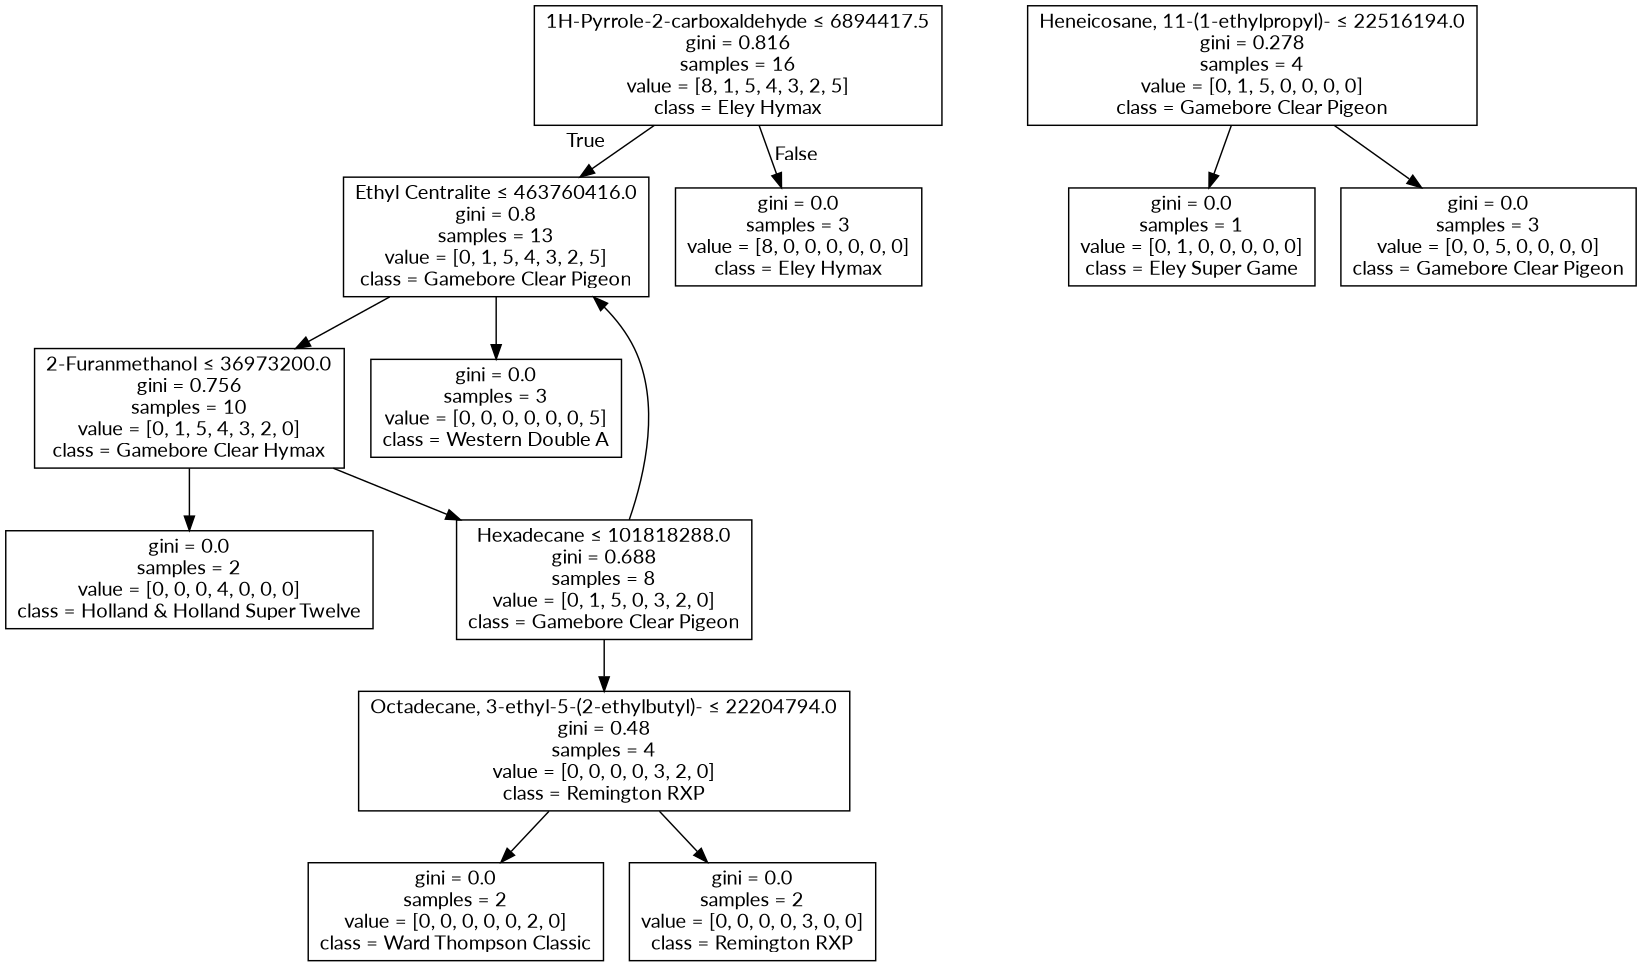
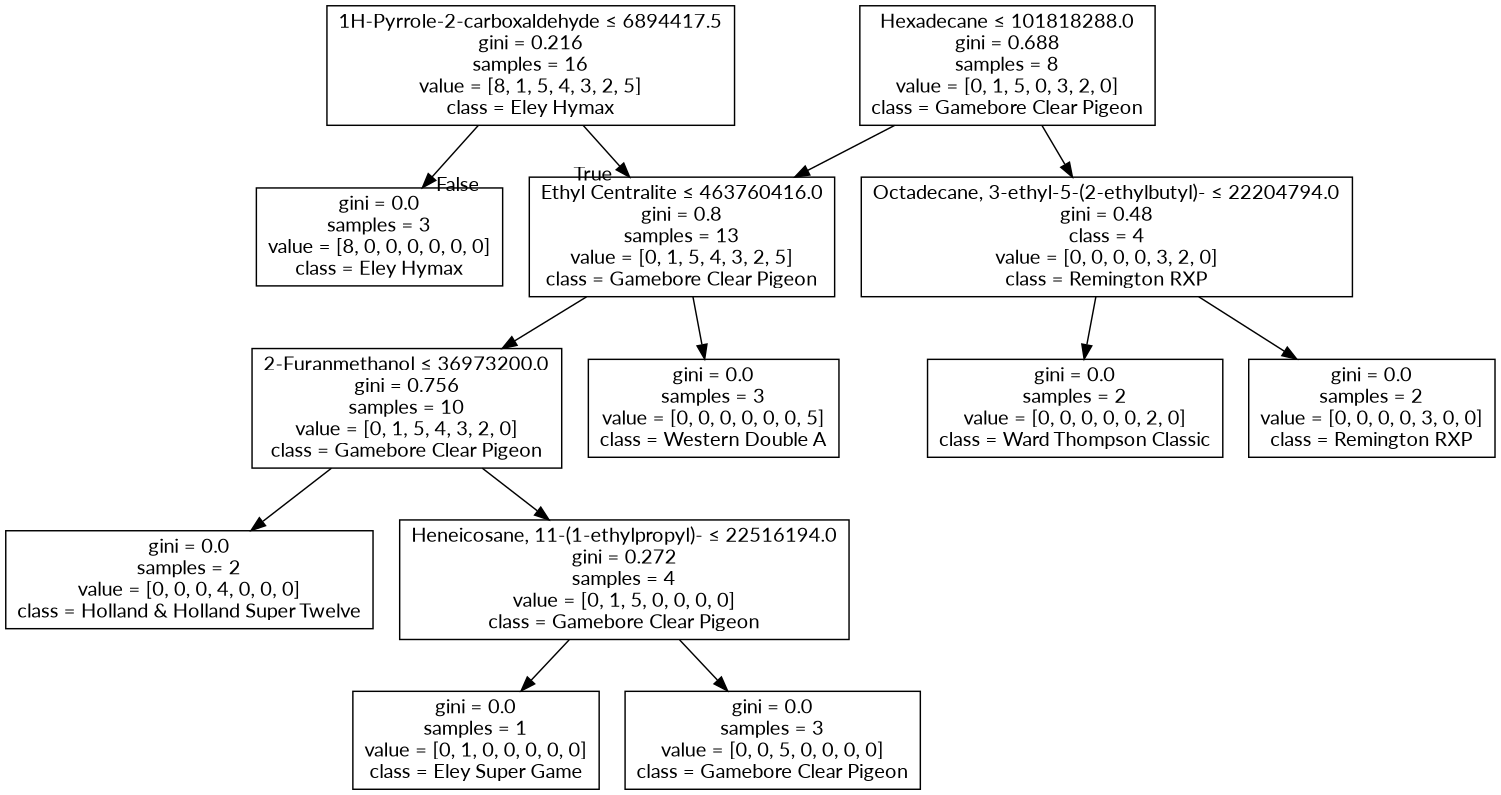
node "1H-Pyrrole-2-carboxaldehyde ≤ 6894417.5": text "gini = 0.816" -> "gini = 0.216"
node "Heneicosane, 11-(1-ethylpropyl)- ≤ 22516194.0": text "gini = 0.278" -> "gini = 0.272"
node "2-Furanmethanol ≤ 36973200.0": text "class = Gamebore Clear Hymax" -> "class = Gamebore Clear Pigeon"
edge "2-Furanmethanol ≤ 36973200.0" -> "Hexadecane ≤ 101818288.0": now "2-Furanmethanol ≤ 36973200.0" -> "Heneicosane, 11-(1-ethylpropyl)- ≤ 22516194.0"
node "Octadecane, 3-ethyl-5-(2-ethylbutyl)- ≤ 22204794.0": text "samples = 4" -> "class = 4"
